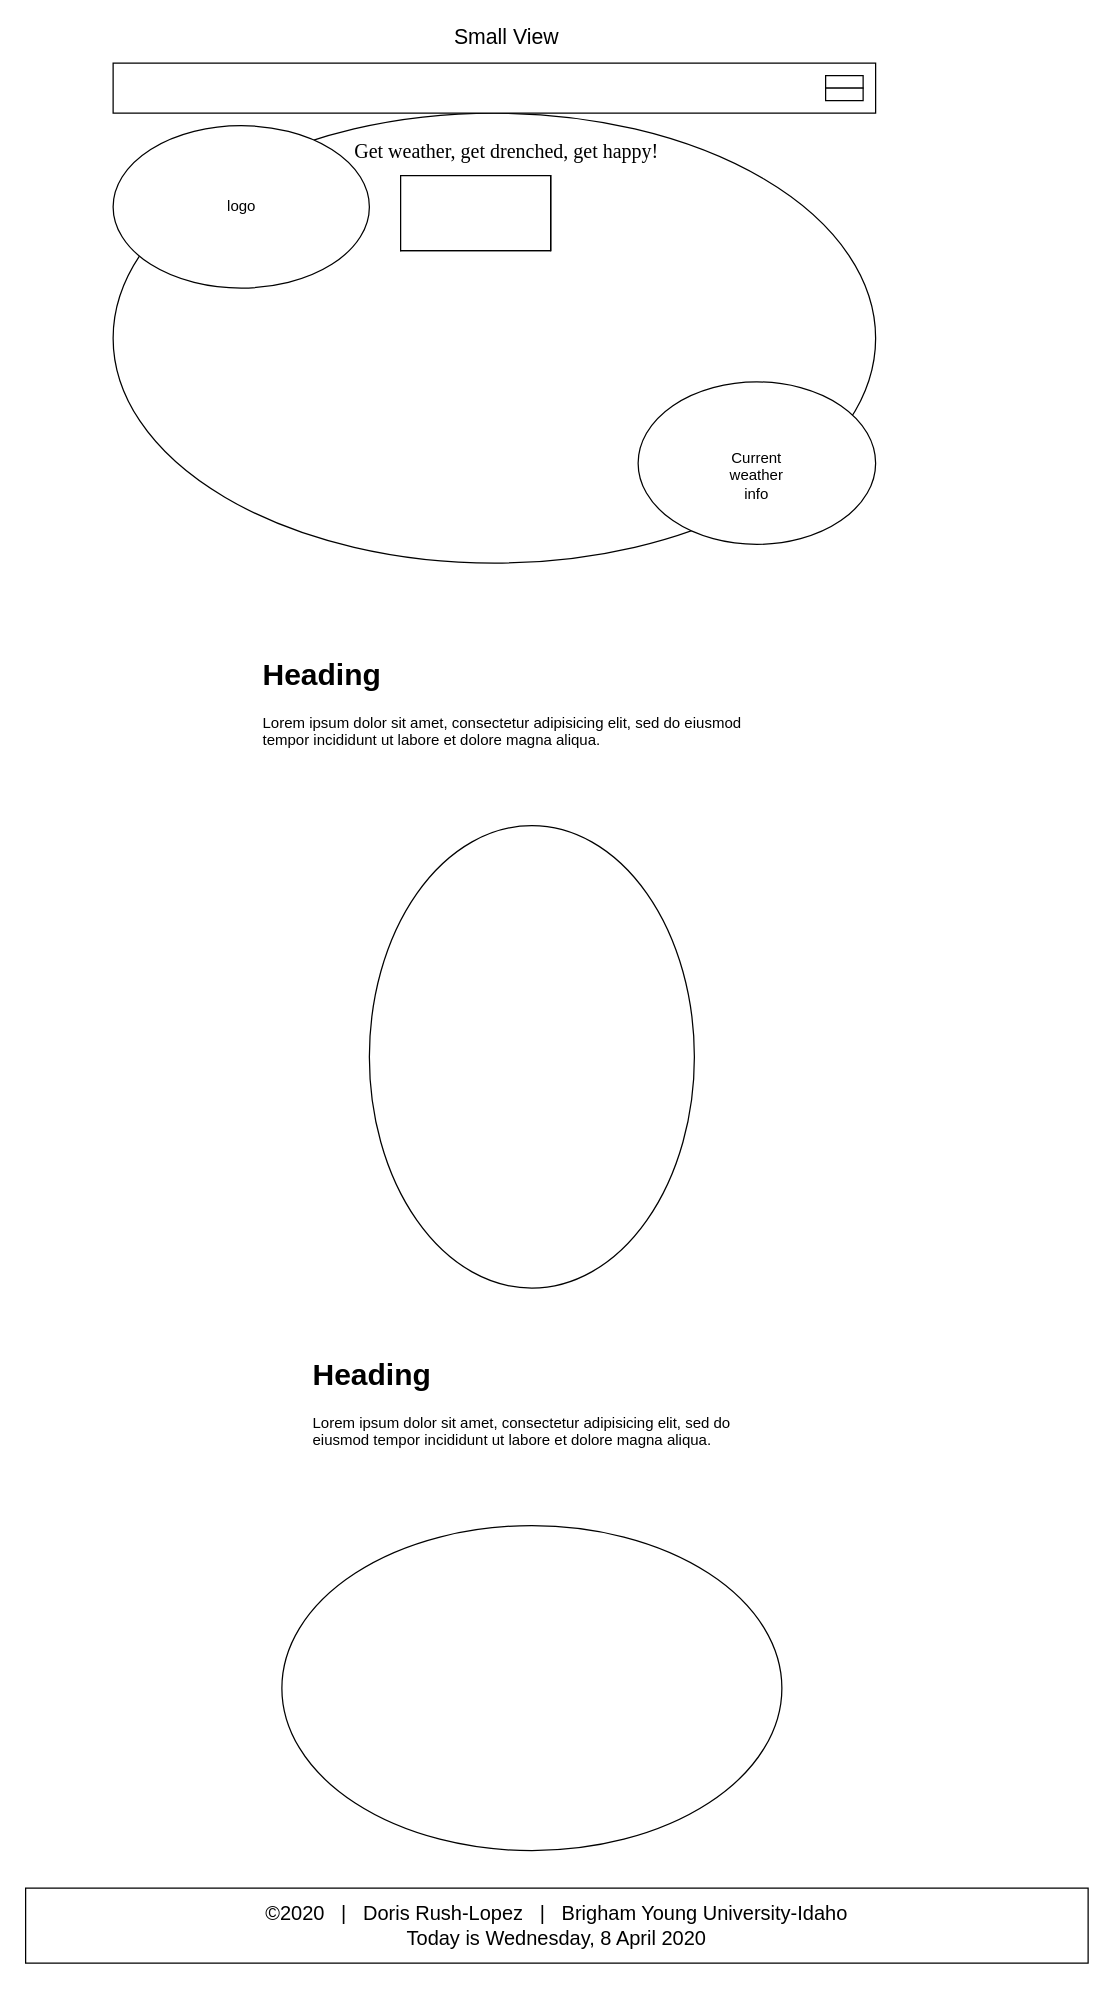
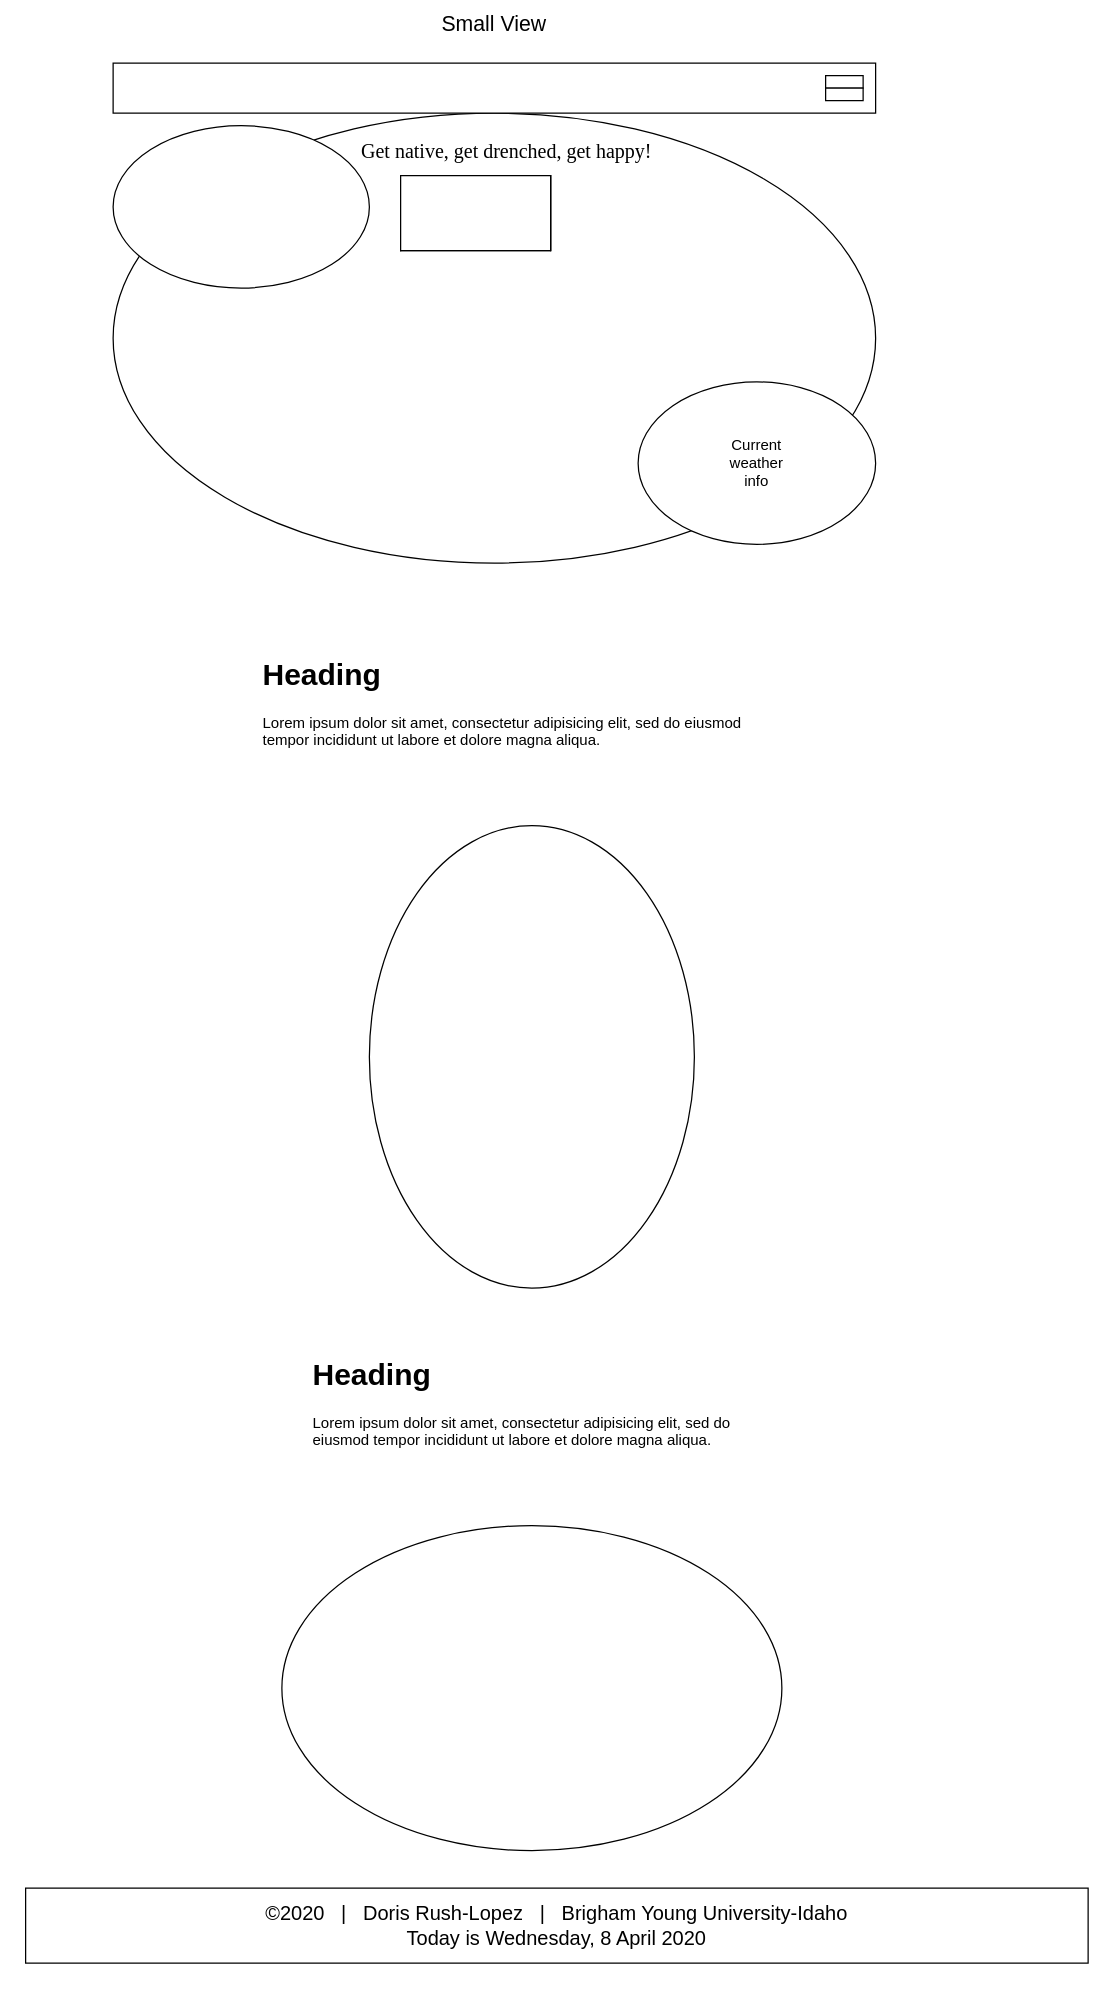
node "Small View": moved (507, 38) -> (494, 26)
node "Get weather, get drenched, get happy!": label "Get weather, get drenched, get happy!" -> "Get native, get drenched, get happy!"
node "logo": removed
node "Current weather info": moved (757, 476) -> (757, 463)
